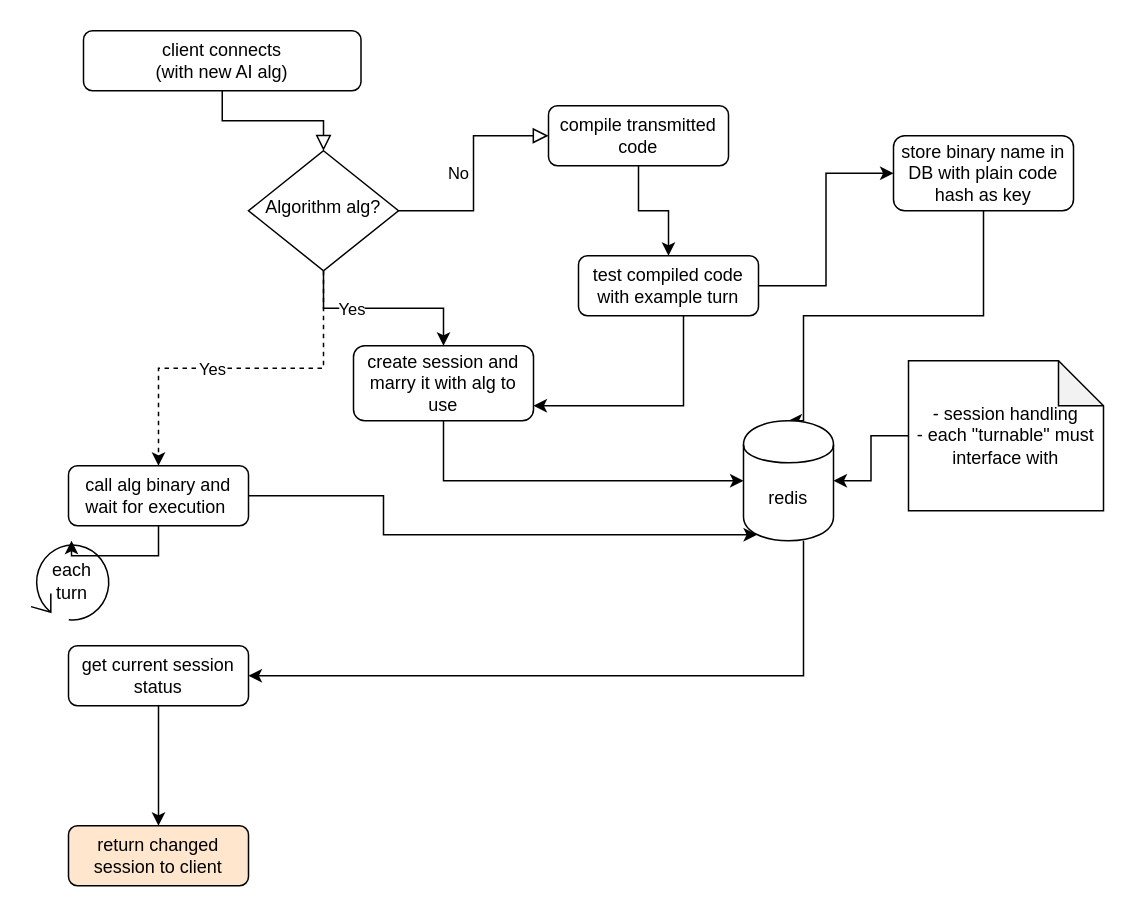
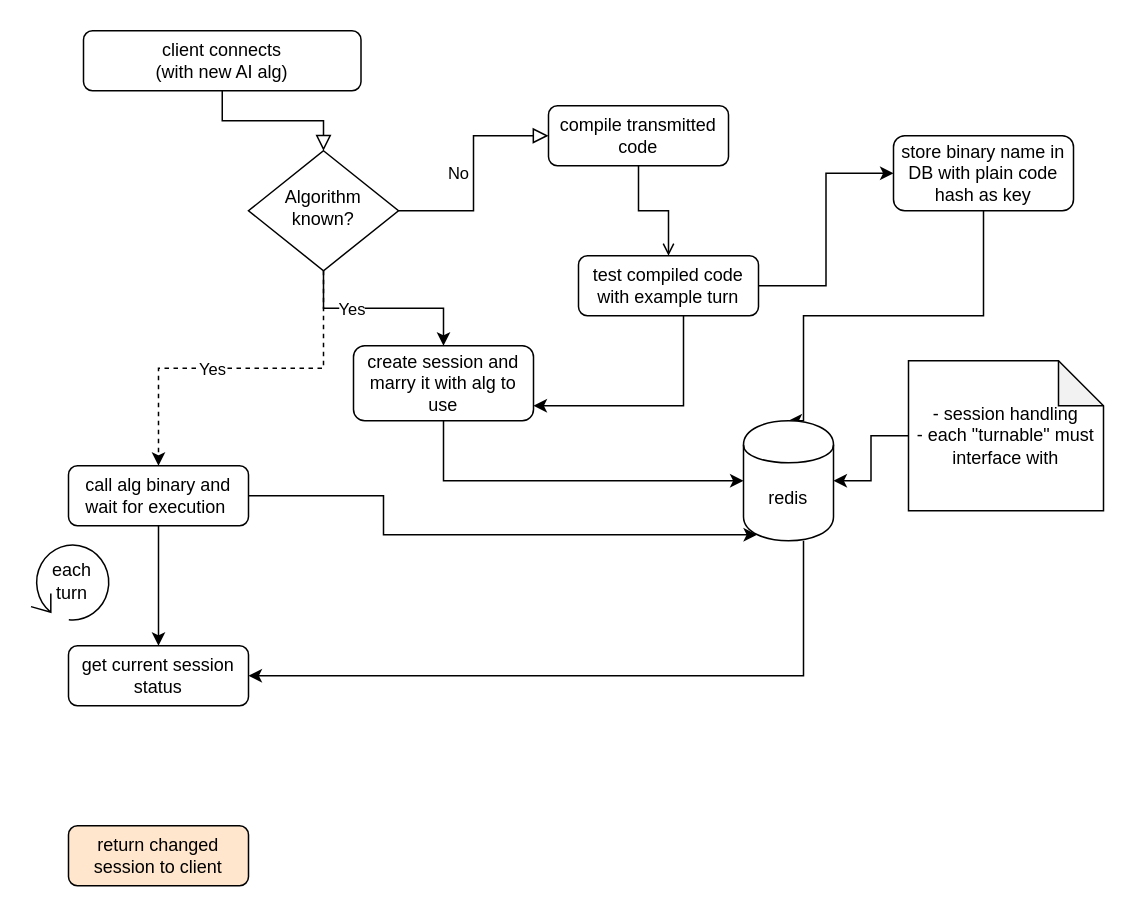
node "Algorithm alg?": label "Algorithm alg?" -> "Algorithm known?"
edge "compile transmitted code" -> "test compiled code with example turn": arrowhead classic -> open
edge "call alg binary and wait for execution" -> "each turn": now "call alg binary and wait for execution" -> "get current session status"
edge "get current session status" -> "return changed session to client": removed
